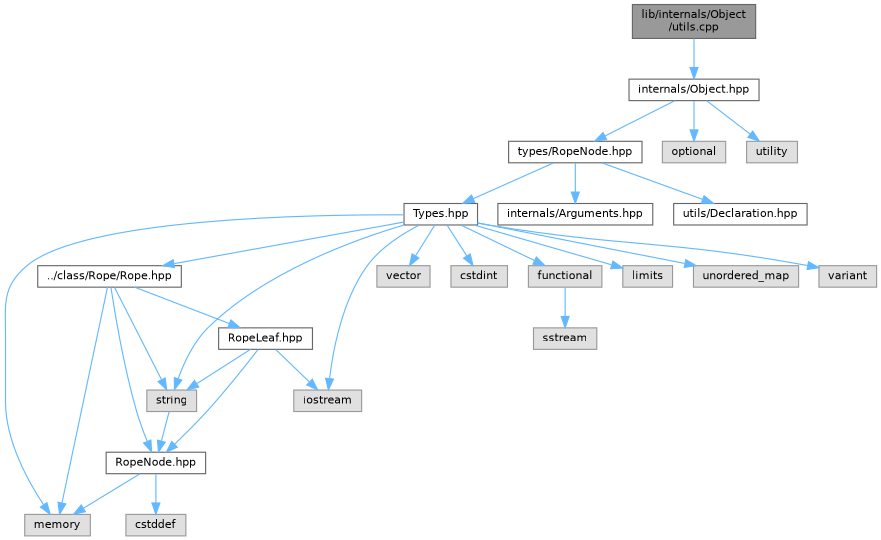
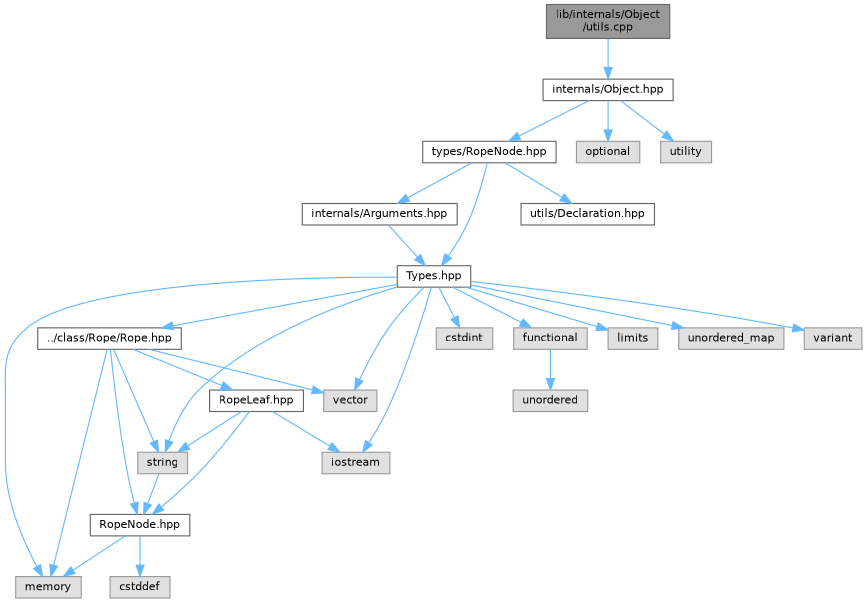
edge "internals/Arguments.hpp" -> "Types.hpp": added
node "sstream": label "sstream" -> "unordered"
edge "../class/Rope/Rope.hpp" -> "vector": added
